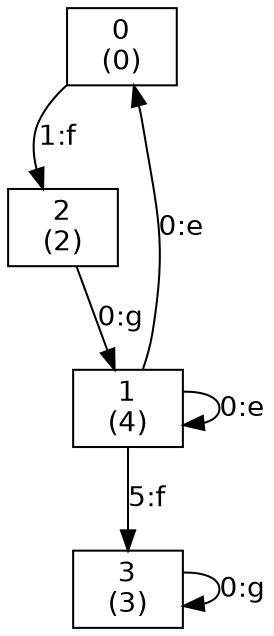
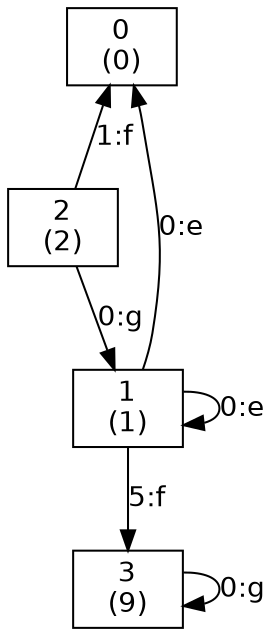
edge "0 (0)" -> "2 (2)": reversed
node "1 (4)": label "1 (4)" -> "1 (1)"
node "3 (3)": label "3 (3)" -> "3 (9)"
